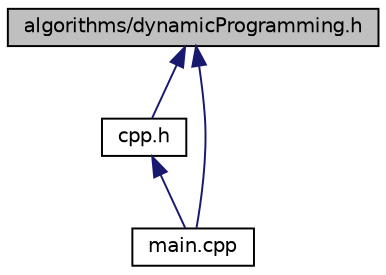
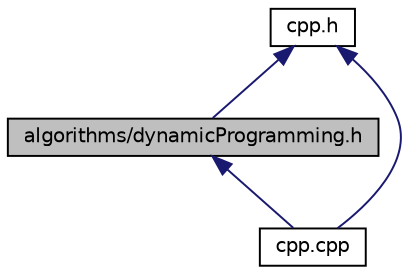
edge "cpp.h" -> "algorithms/dynamicProgramming.h": reversed
node "main.cpp": label "main.cpp" -> "cpp.cpp"
